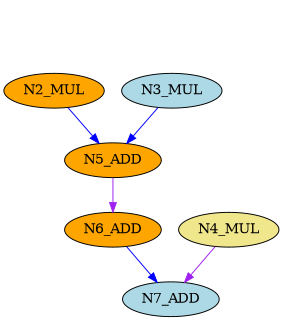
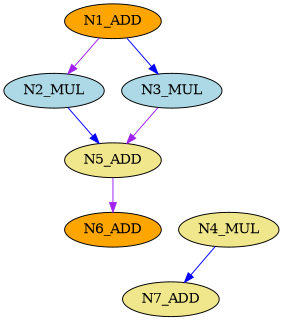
node "N1_ADD": added
node "N2_MUL": fillcolor orange -> lightblue
edge "N3_MUL" -> "N5_ADD": color blue -> purple
node "N5_ADD": fillcolor orange -> khaki
edge "N6_ADD" -> "N7_ADD": removed
edge "N4_MUL" -> "N7_ADD": color purple -> blue
node "N7_ADD": fillcolor lightblue -> khaki
